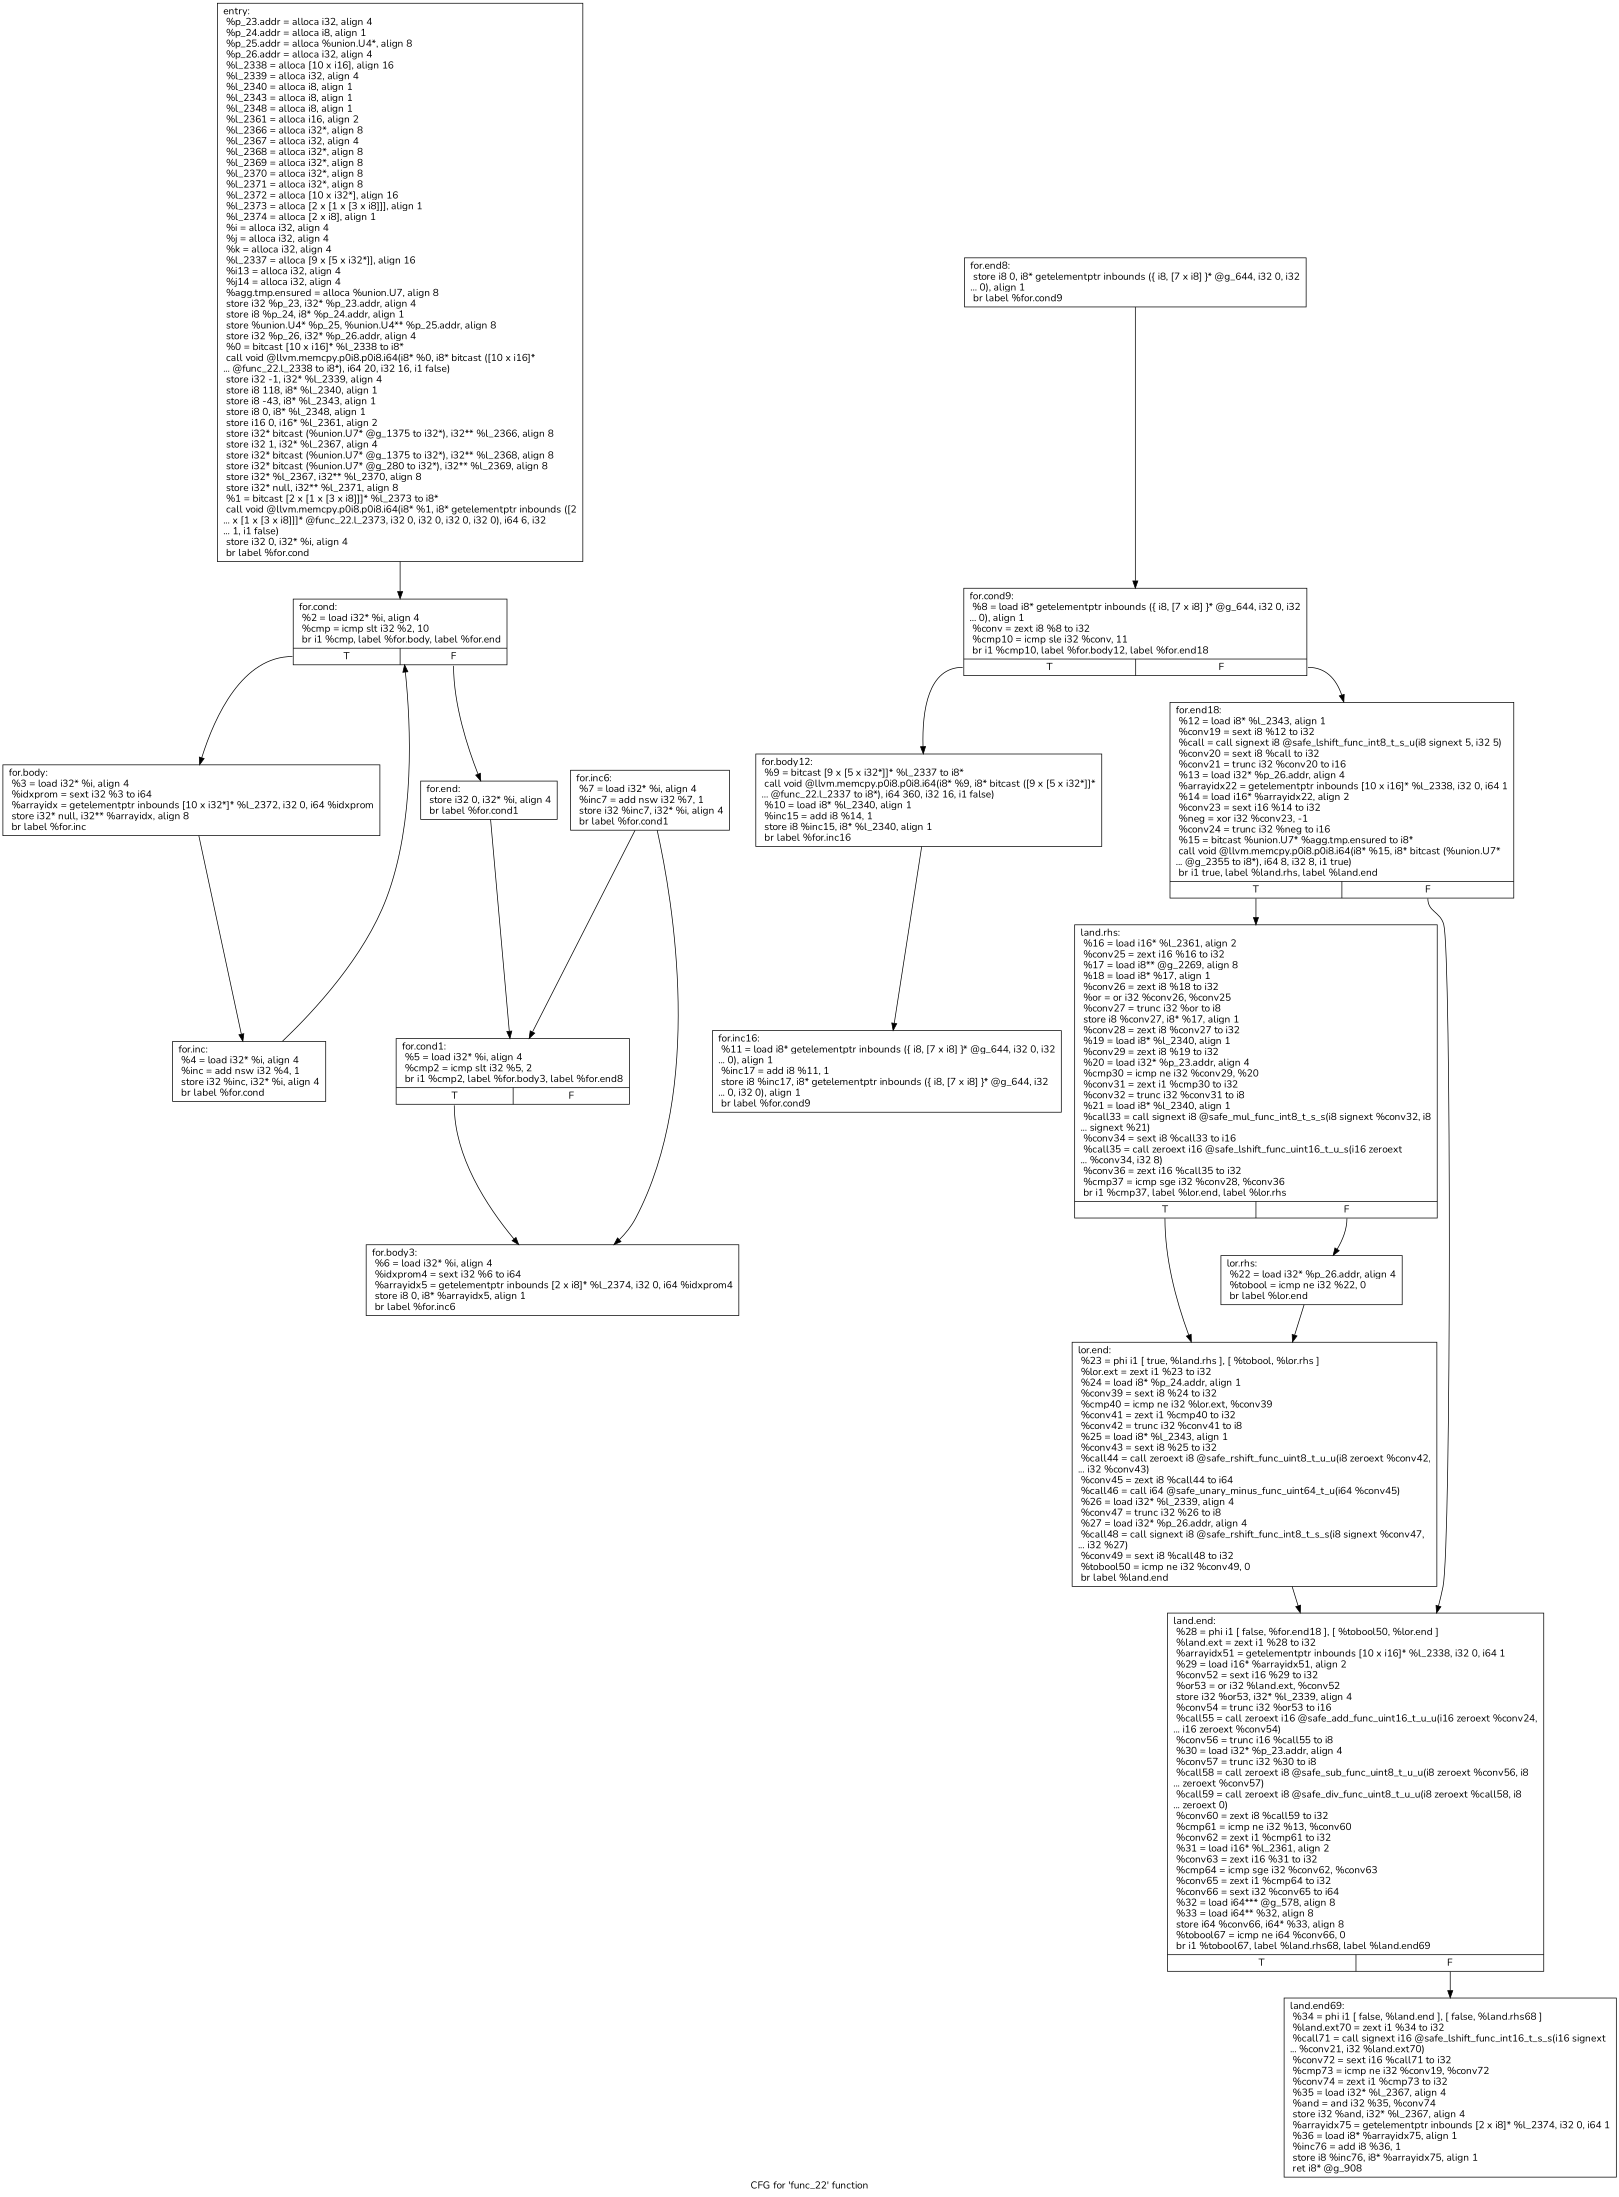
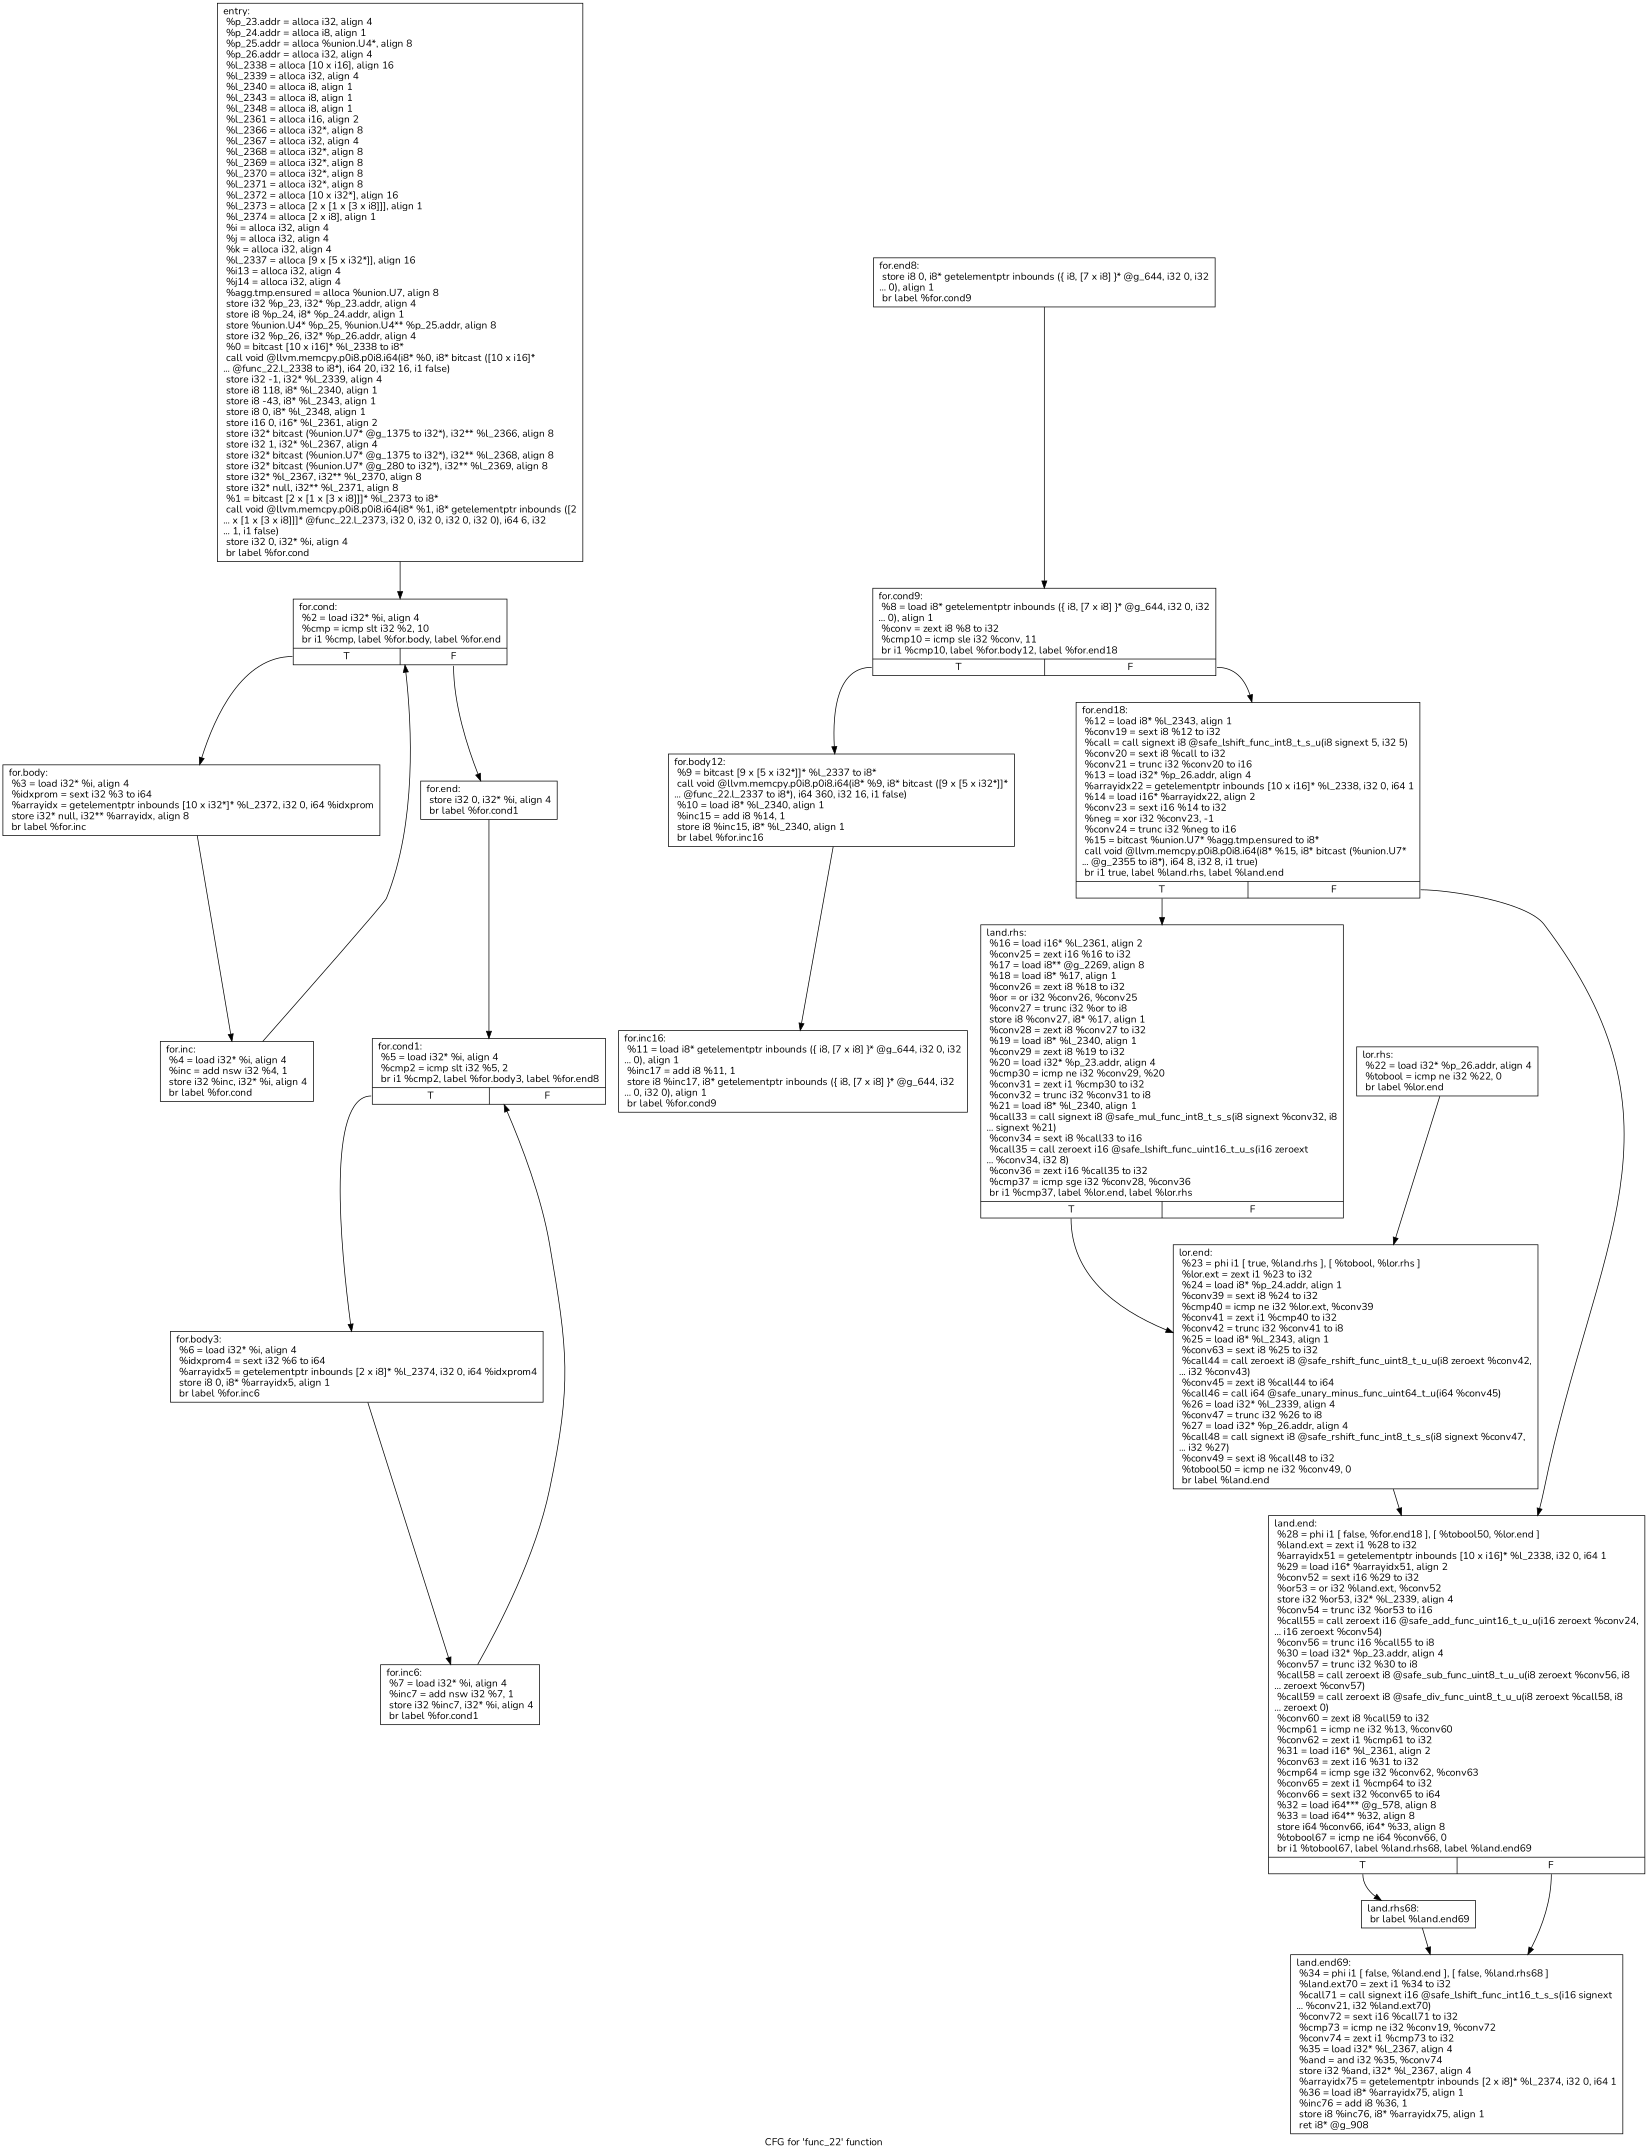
edge "for.inc6:" -> "for.body3:": reversed
edge "land.rhs:" -> "lor.rhs:": removed
node "lor.end:": text "%conv43 = sext i8 %25 to i32" -> "%conv63 = sext i8 %25 to i32"
node "land.rhs68:": added
